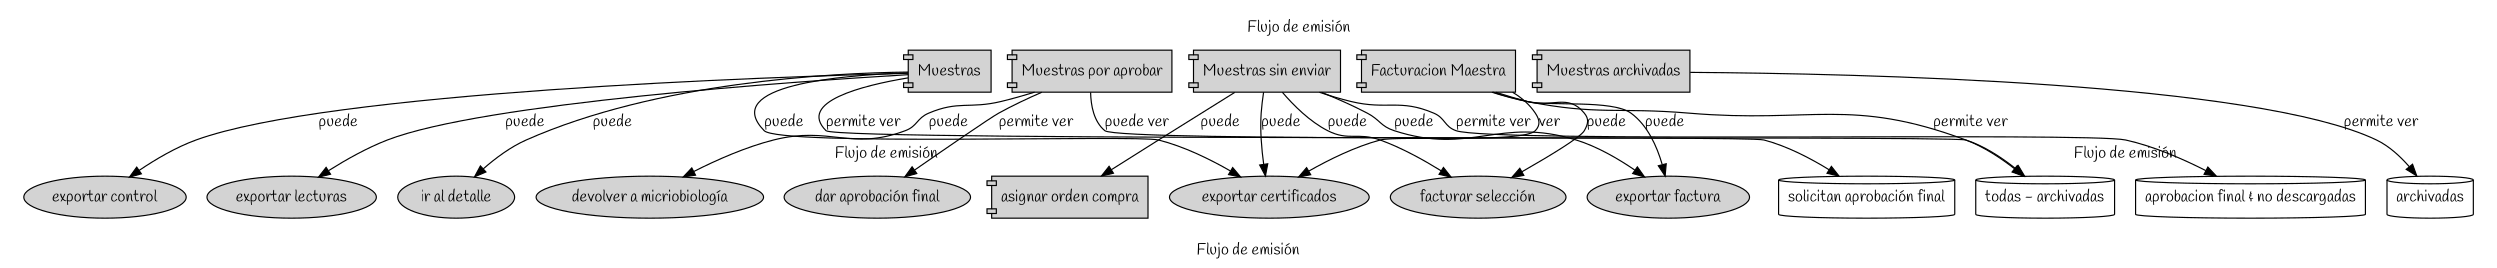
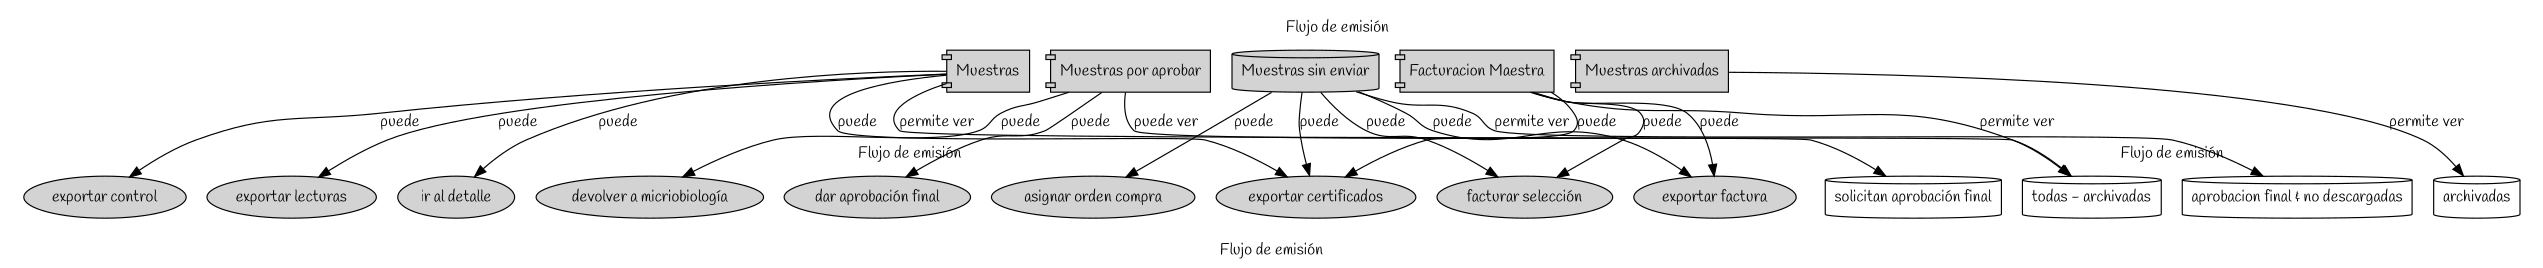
node "Muestras sin enviar": shape component -> cylinder
edge "Muestras por aprobar" -> "dar aprobación final": label "permite ver" -> "puede"
edge "Facturacion Maestra" -> "exportar certificados": label "ver" -> "puede"
node "asignar orden compra": shape component -> ellipse
